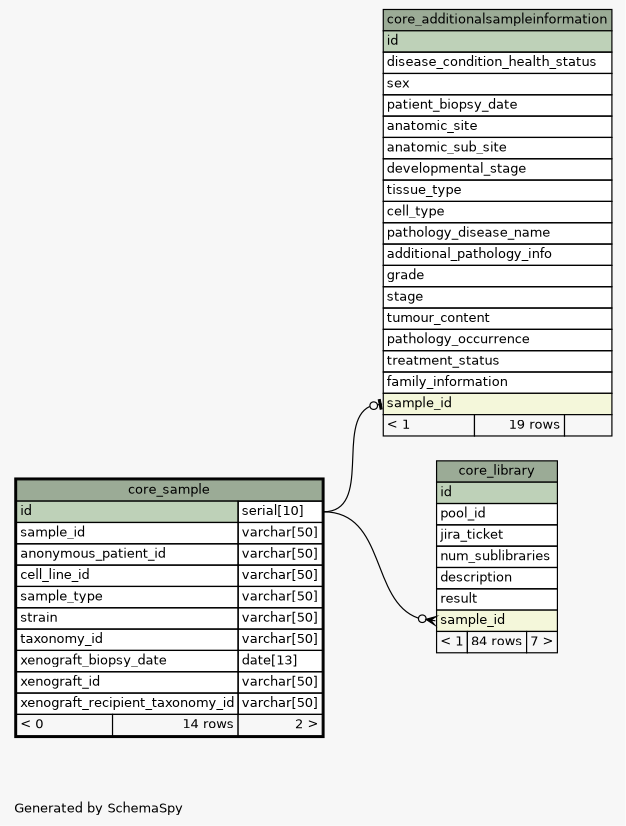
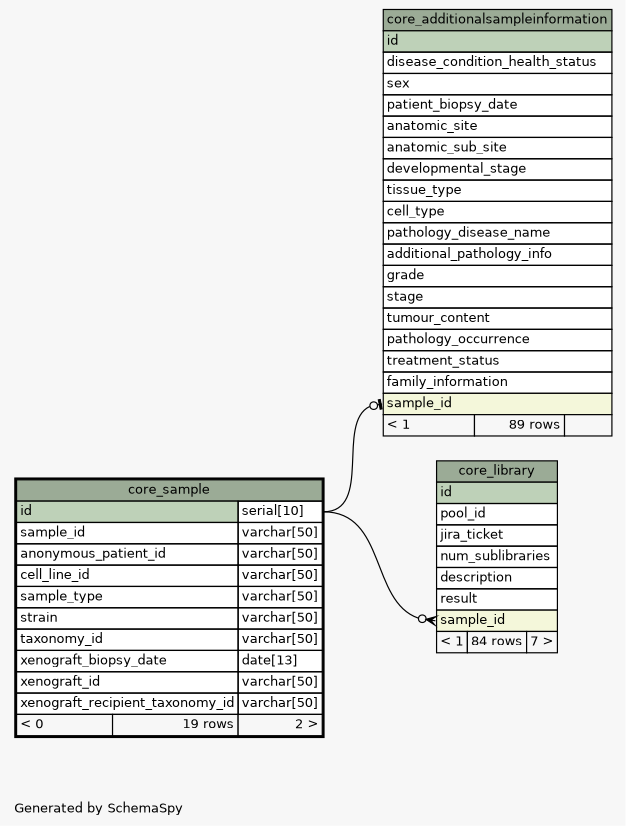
node "core_additionalsampleinformation": text "19 rows" -> "89 rows"
node "core_sample": text "14 rows" -> "19 rows"
